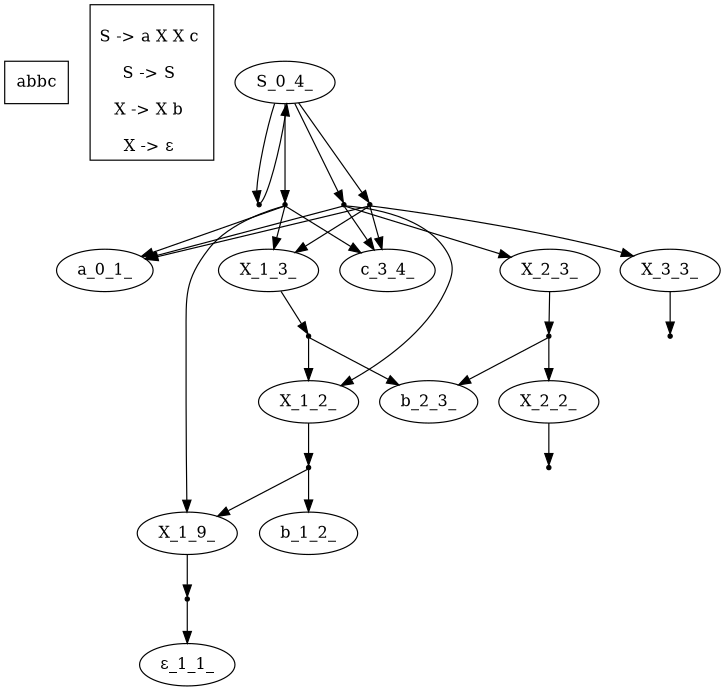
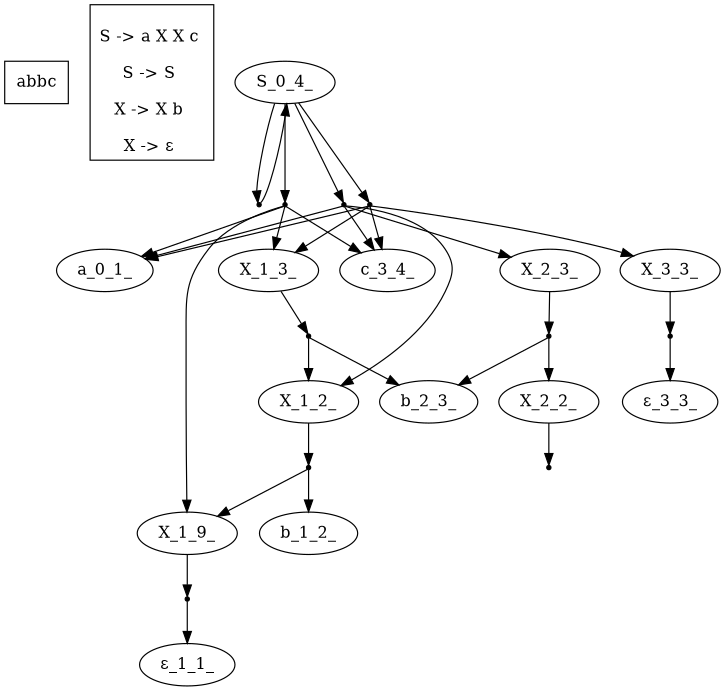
node "ε_3_3_": added
